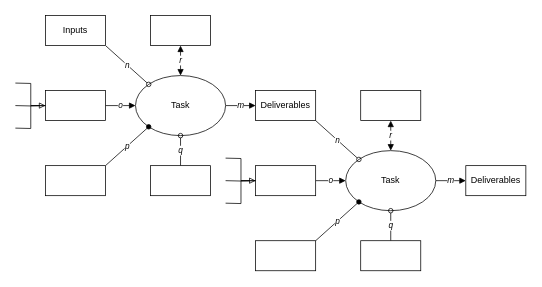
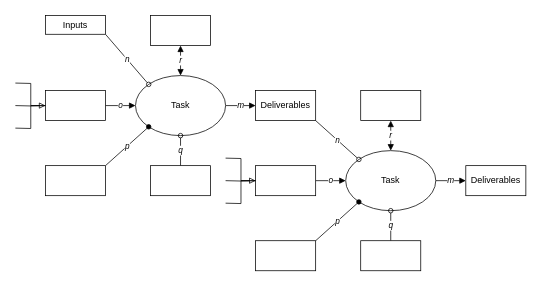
node "Inputs": size 60x30 -> 60x19
